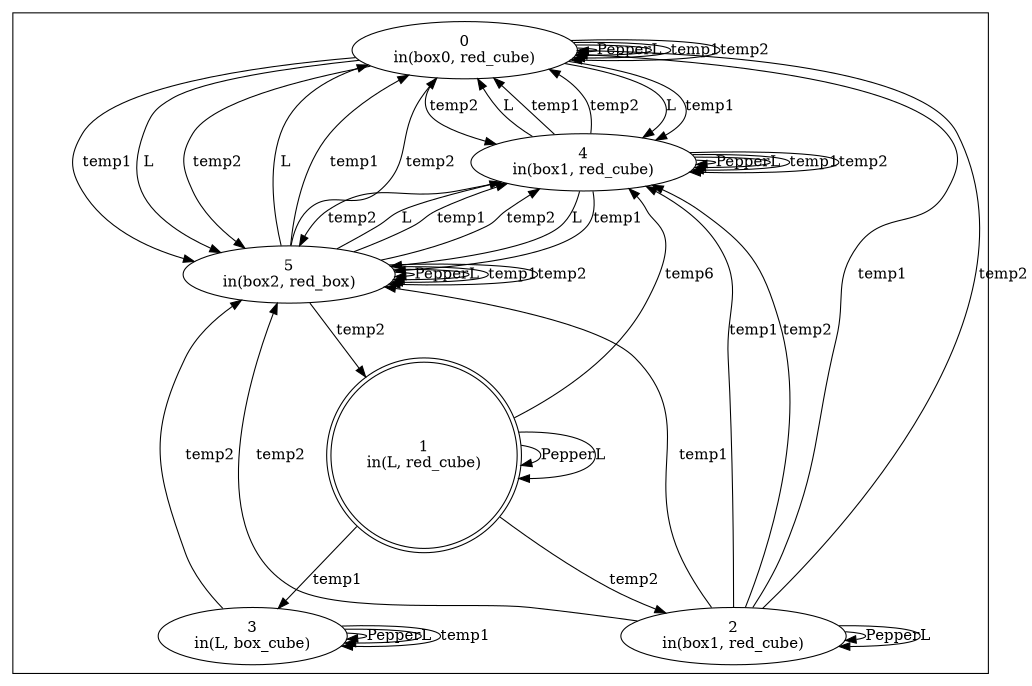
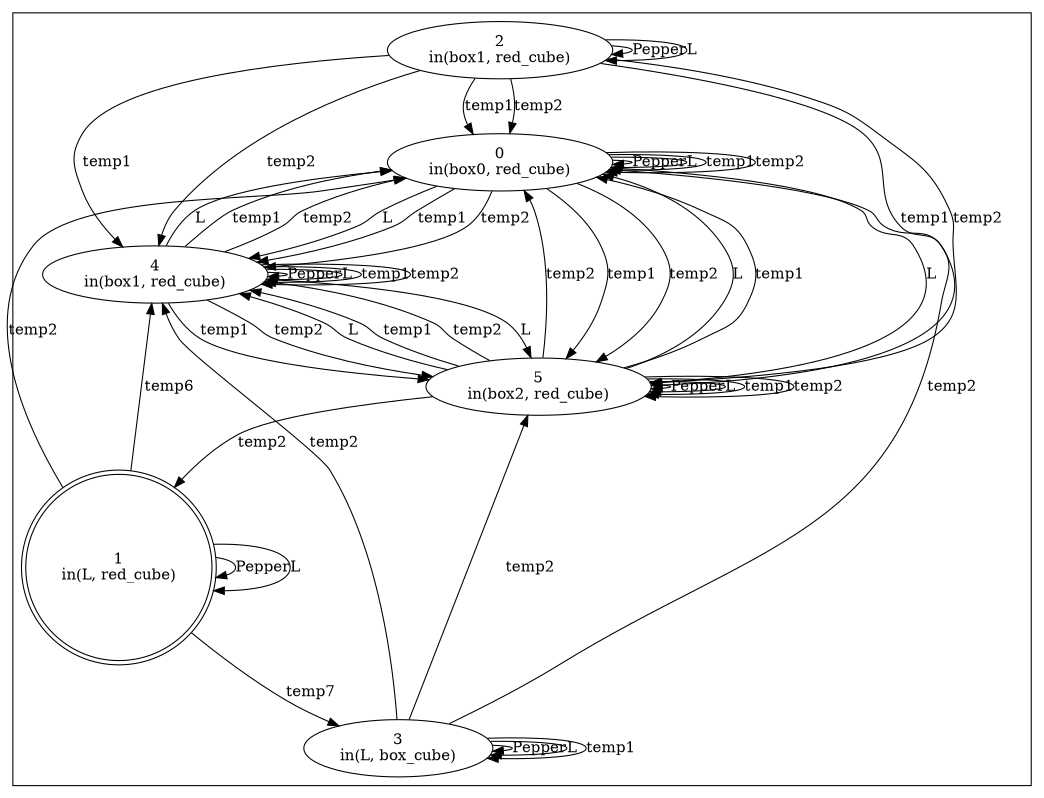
node "5 in(box2, red_box)": label "5 in(box2, red_box)" -> "5 in(box2, red_cube)"
edge "3 in(L, box_cube)" -> "0 in(box0, red_cube)": added, label "temp2"
edge "3 in(L, box_cube)" -> "4 in(box1, red_cube)": added, label "temp2"
edge "1 in(L, red_cube)" -> "2 in(box1, red_cube)": now "1 in(L, red_cube)" -> "0 in(box0, red_cube)"
edge "1 in(L, red_cube)" -> "3 in(L, box_cube)": label "temp1" -> "temp7"
